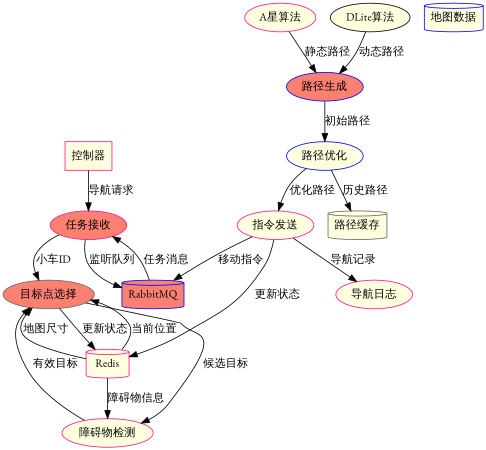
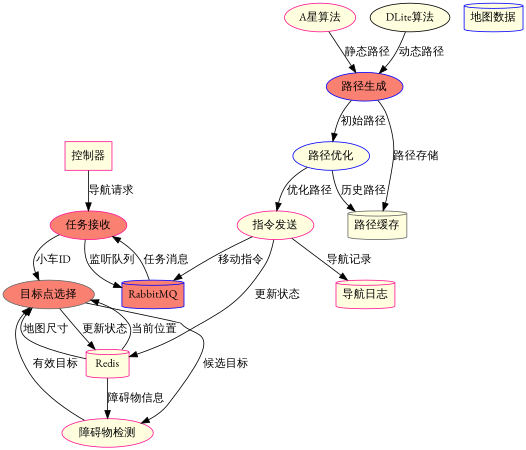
edge "路径生成" -> "路径缓存": added, label "路径存储"
node "导航日志": shape ellipse -> cylinder
